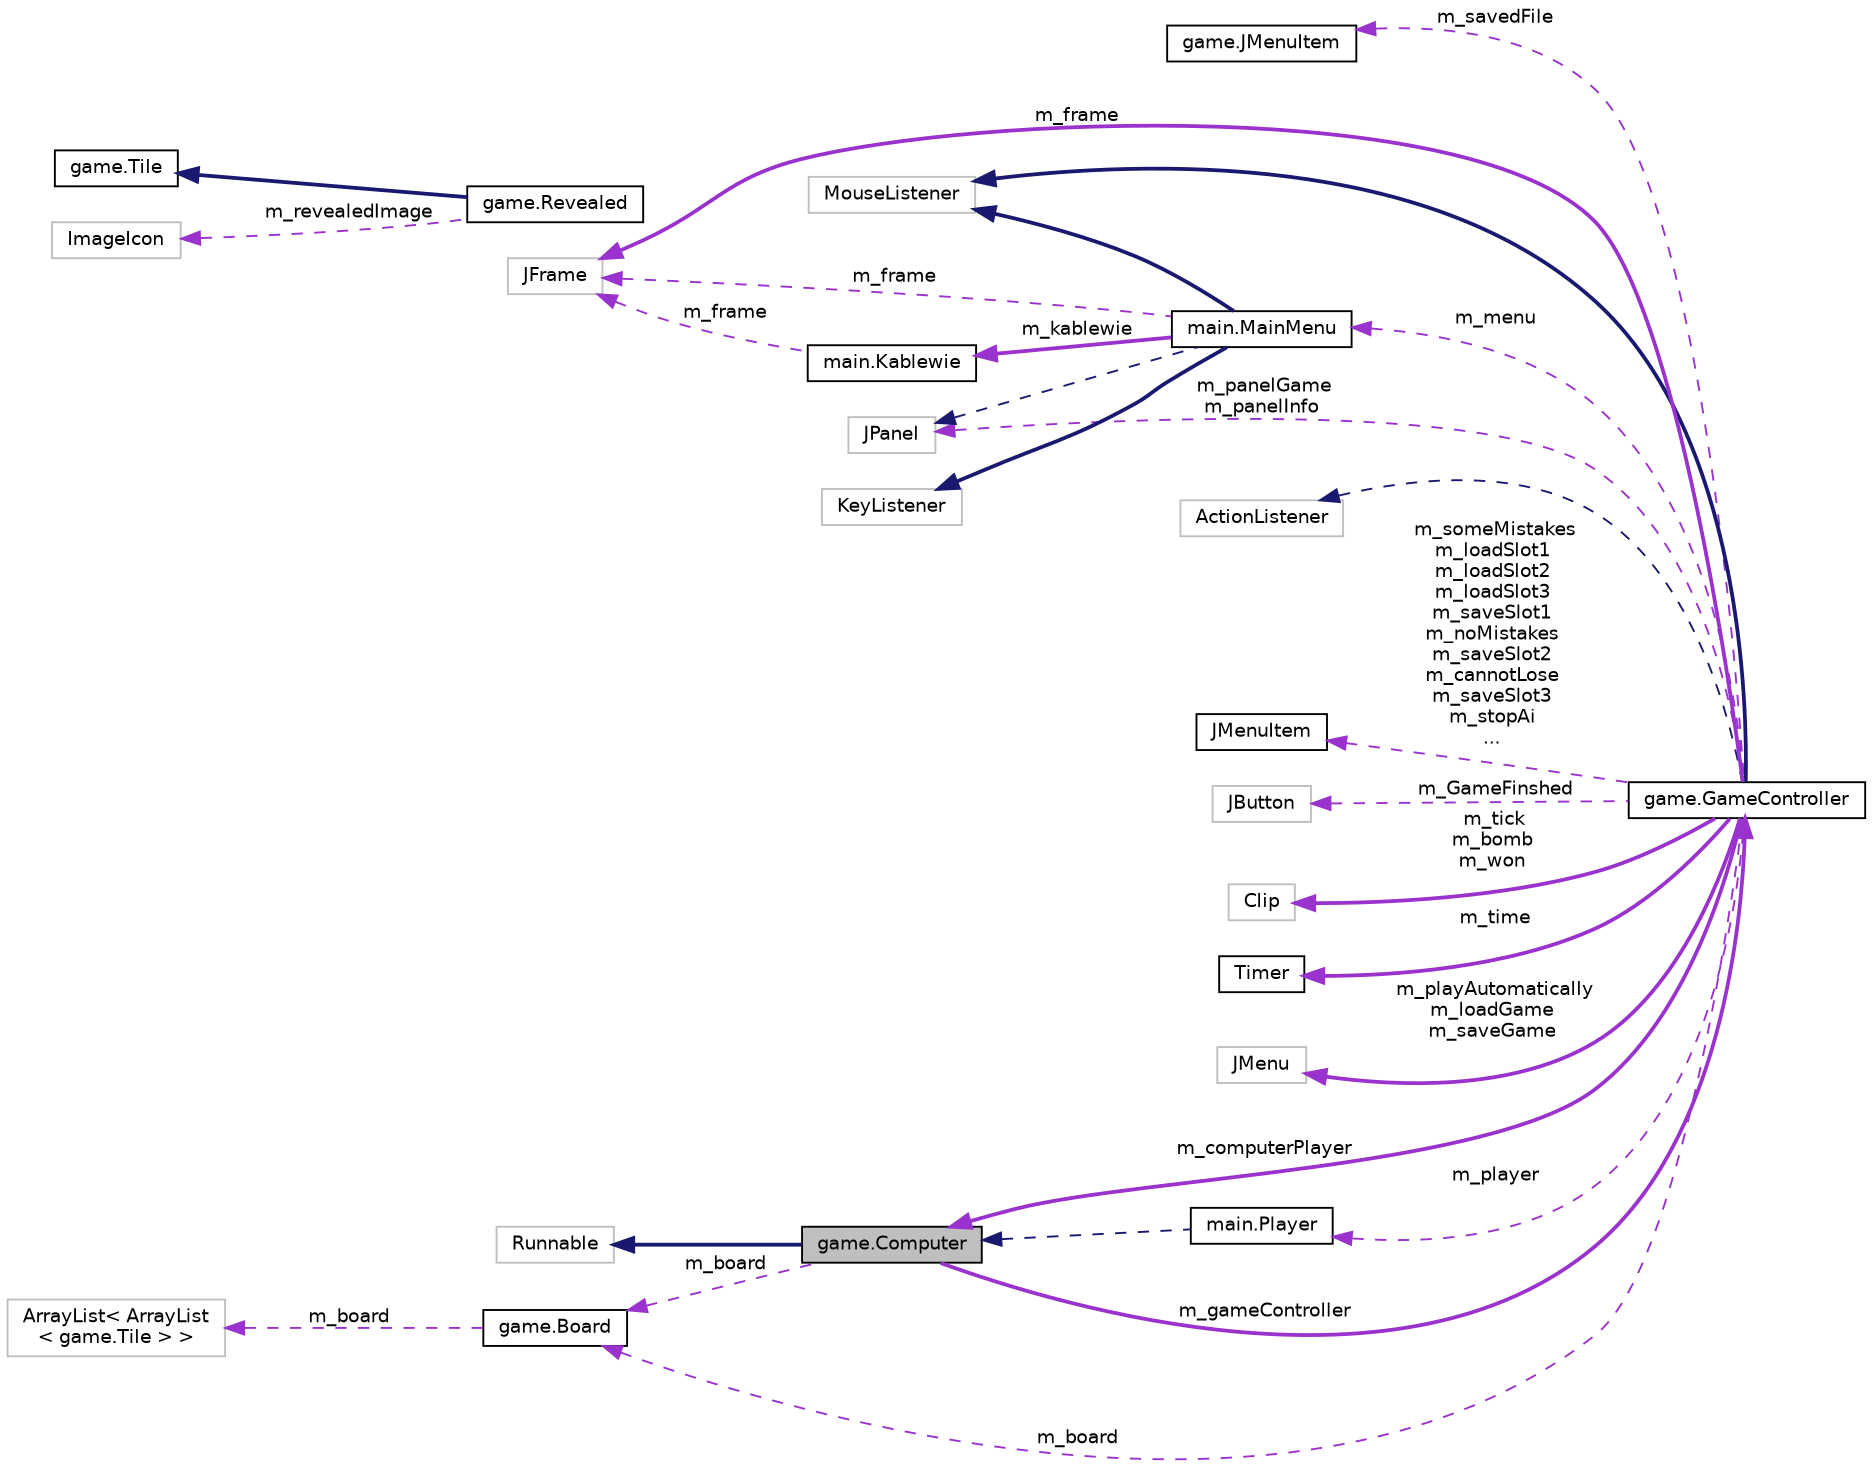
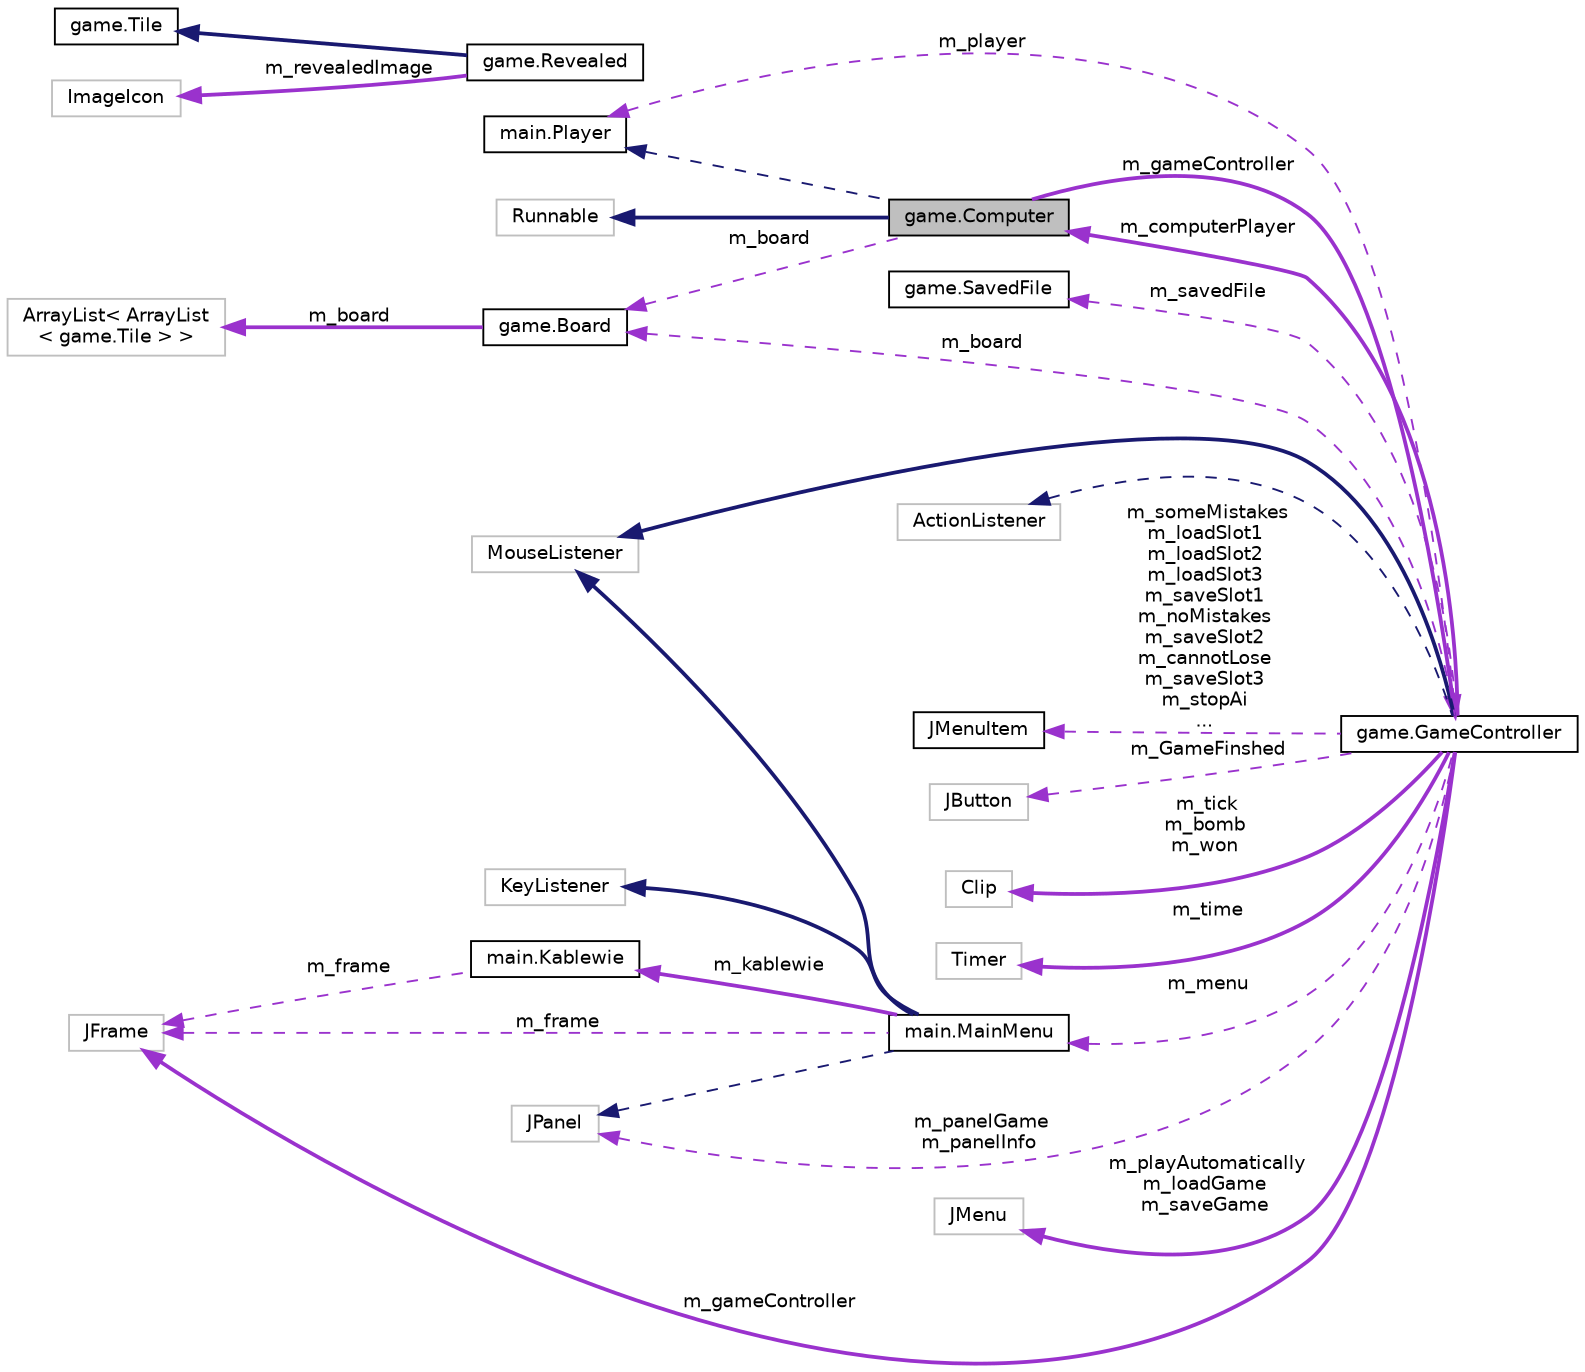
node "game.JMenuItem": label "game.JMenuItem" -> "game.SavedFile"
edge "game.GameController" -> "JFrame": label " m_frame" -> " m_gameController"
edge "game.Revealed" -> "ImageIcon": style dashed -> bold
node "Timer": color black -> grey75
edge "main.Player" -> "game.Computer": reversed
edge "game.Board" -> "ArrayList< ArrayList < game.Tile > >": style dashed -> bold
